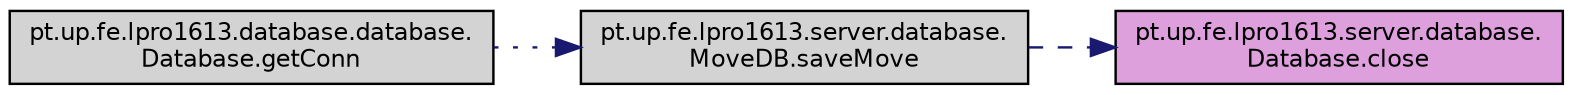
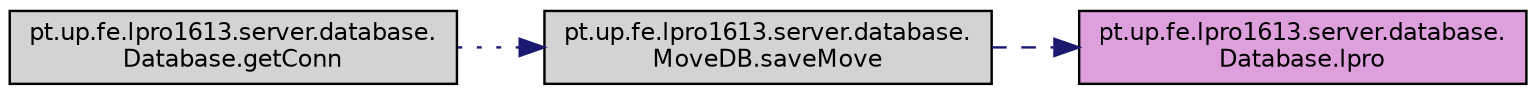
node "pt.up.fe.lpro1613.database.database. Database.getConn": label "pt.up.fe.lpro1613.database.database. Database.getConn" -> "pt.up.fe.lpro1613.server.database. Database.getConn"
node "pt.up.fe.lpro1613.server.database. Database.close": label "pt.up.fe.lpro1613.server.database. Database.close" -> "pt.up.fe.lpro1613.server.database. Database.lpro"
